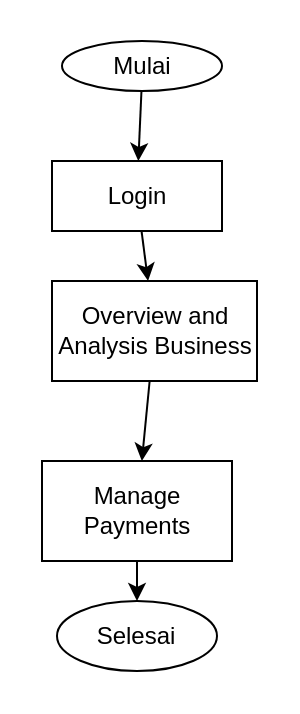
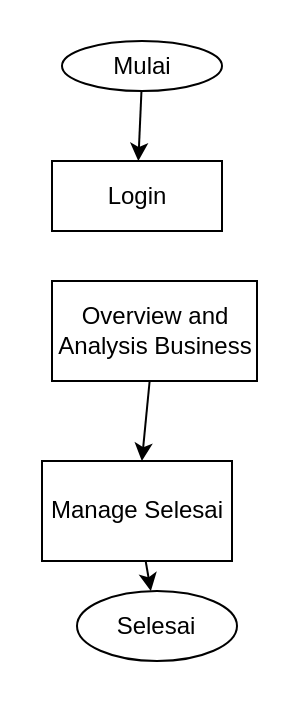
edge "Login" -> "Overview and Analysis Business": removed
node "Manage Payments": label "Manage Payments" -> "Manage Selesai"
node "Selesai": moved (137, 636) -> (157, 626)
